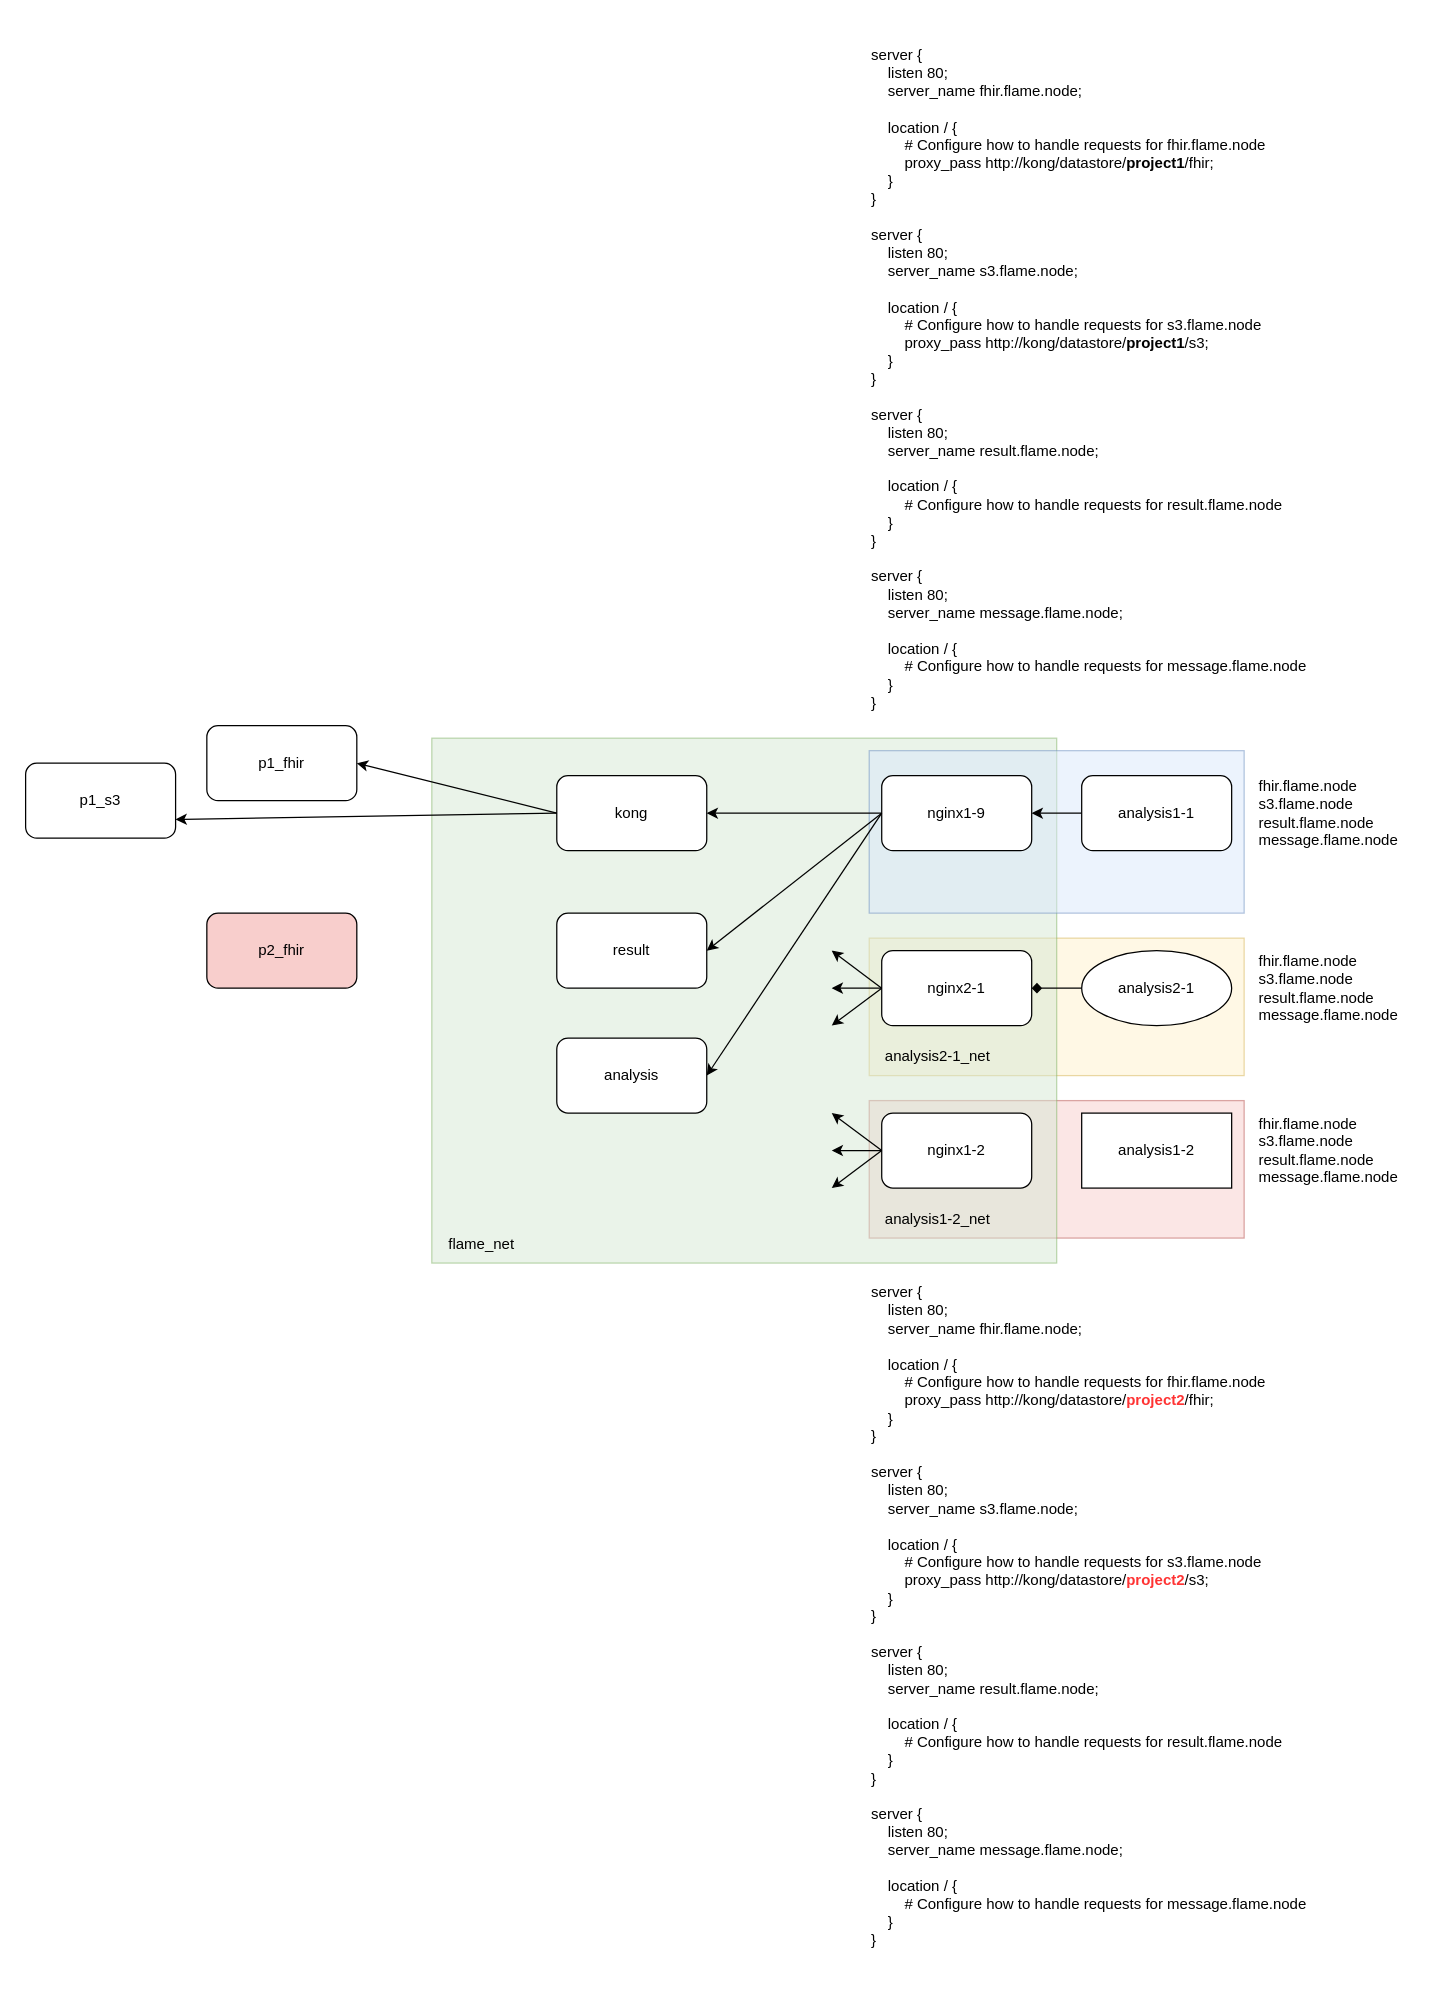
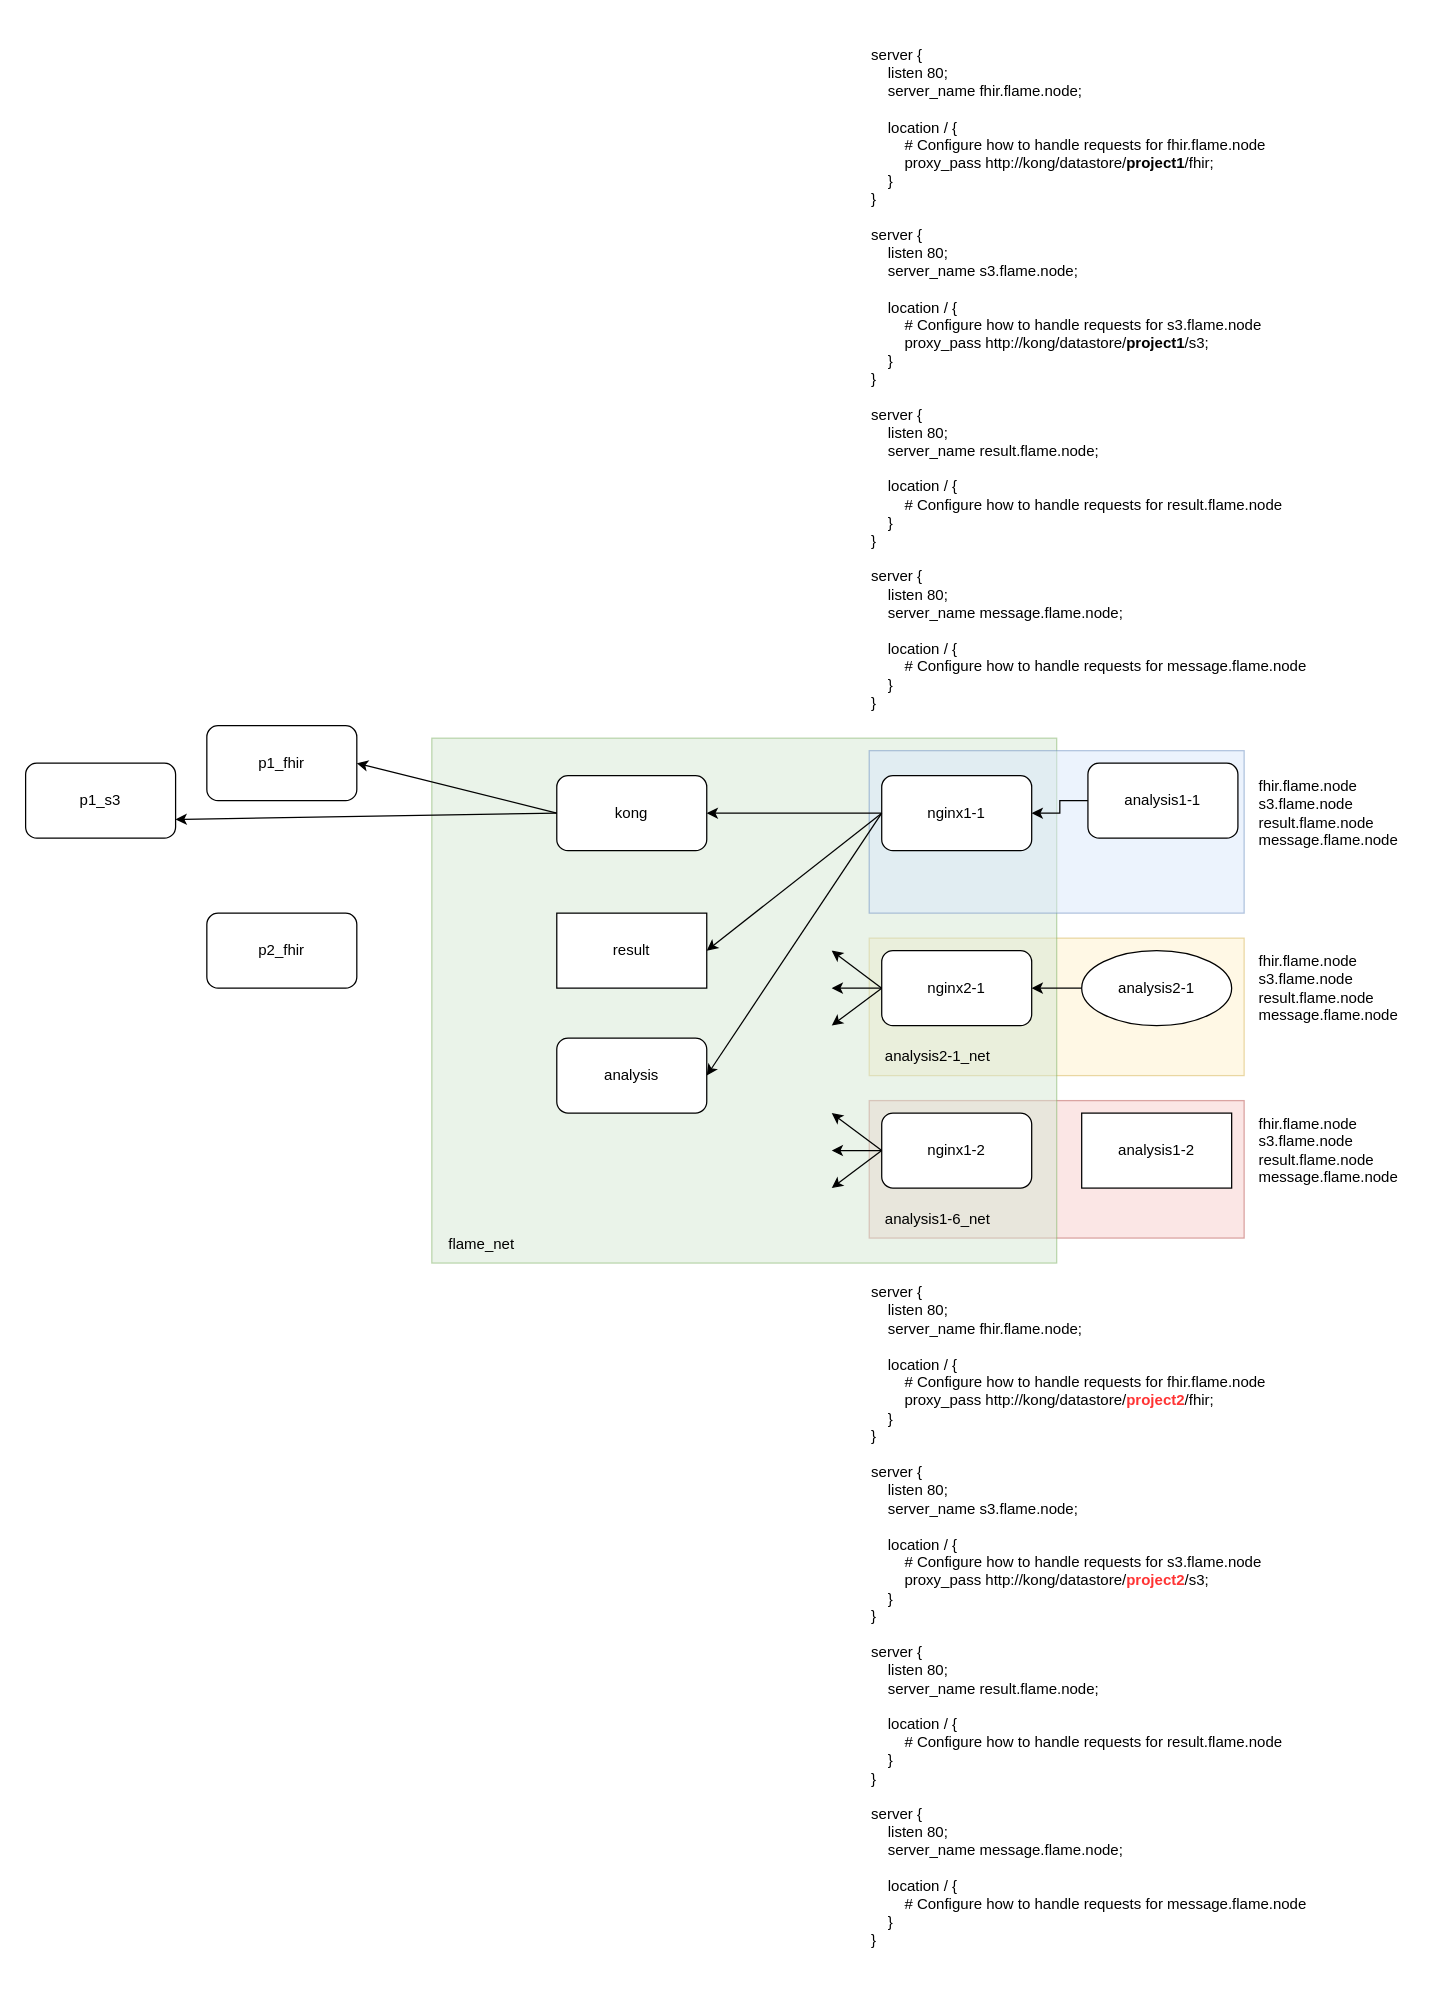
node "nginx1-9": label "nginx1-9" -> "nginx1-1"
node "analysis1-1": moved (1157, 813) -> (1163, 801)
node "p2_fhir": fillcolor #f8cecc -> #ffffff
node "result": shape rounded rectangle -> rectangle
edge "analysis2-1" -> "nginx2-1": arrowhead diamond -> classic
node "analysis1-2_net": label "analysis1-2_net" -> "analysis1-6_net"
